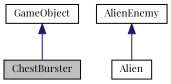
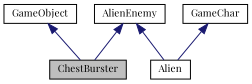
node "GameChar": added
edge "ChestBurster" -> "AlienEnemy": added
